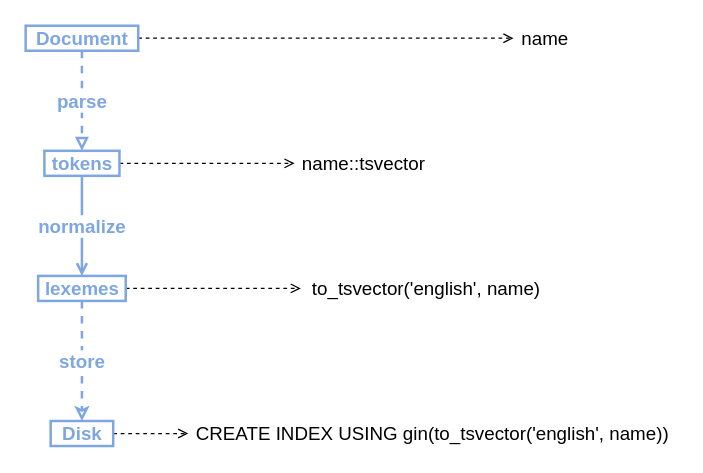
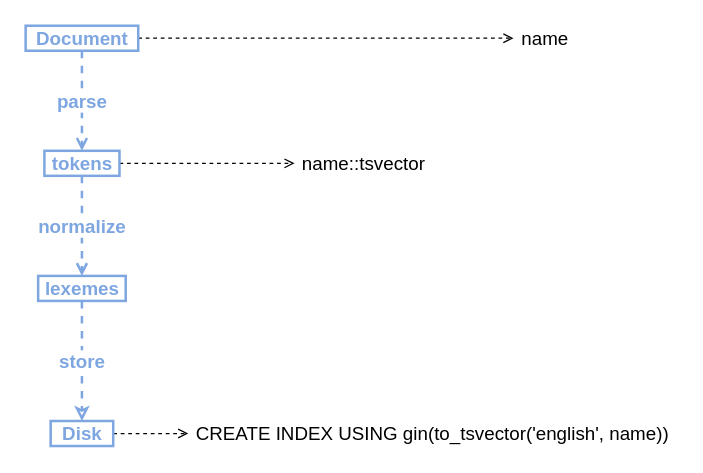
edge "Document" -> "tokens": arrowhead block -> open
edge "tokens" -> "lexemes": style solid -> dashed
edge "lexemes" -> "to_tsvector('english', name)": removed
node "to_tsvector('english', name)": removed
